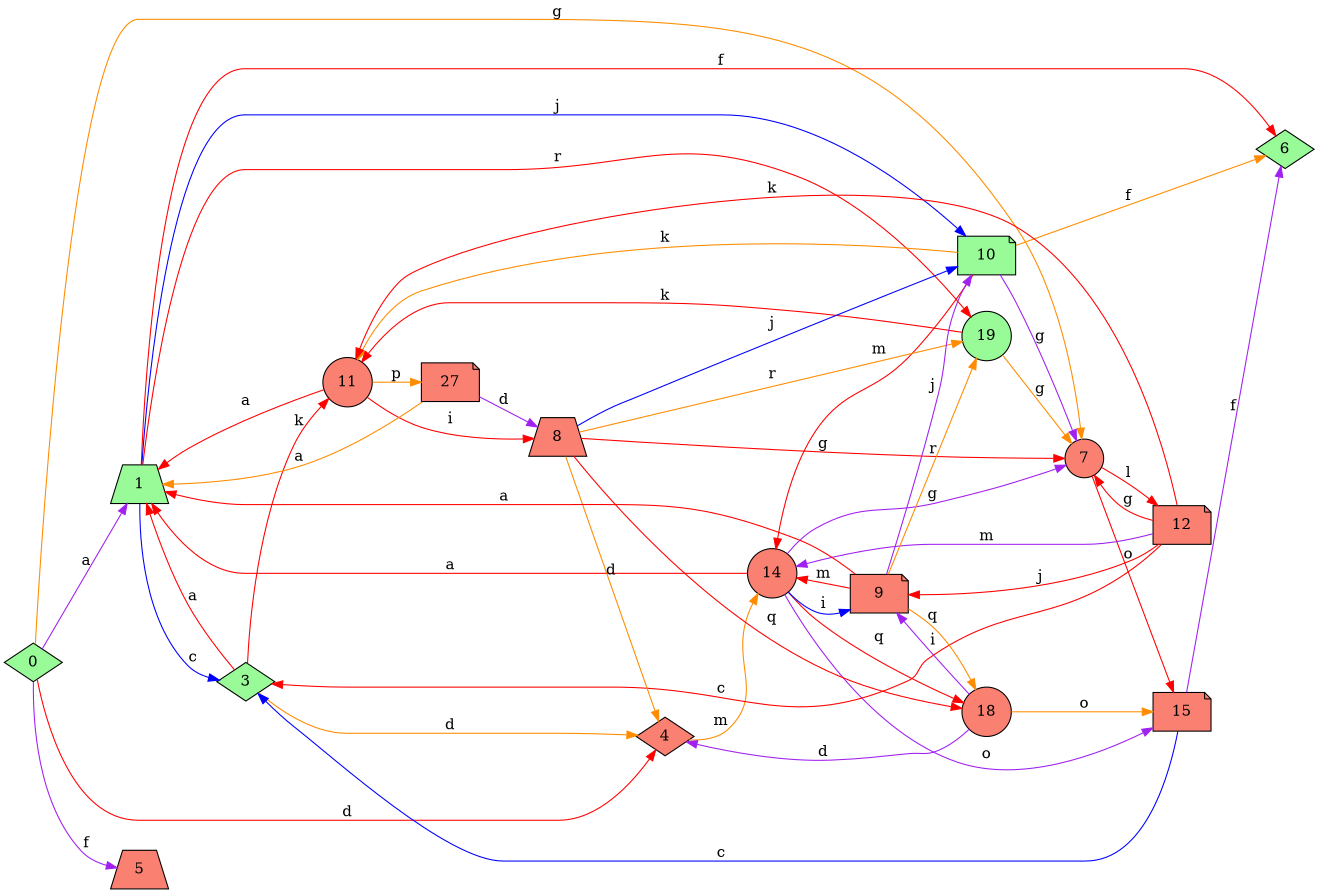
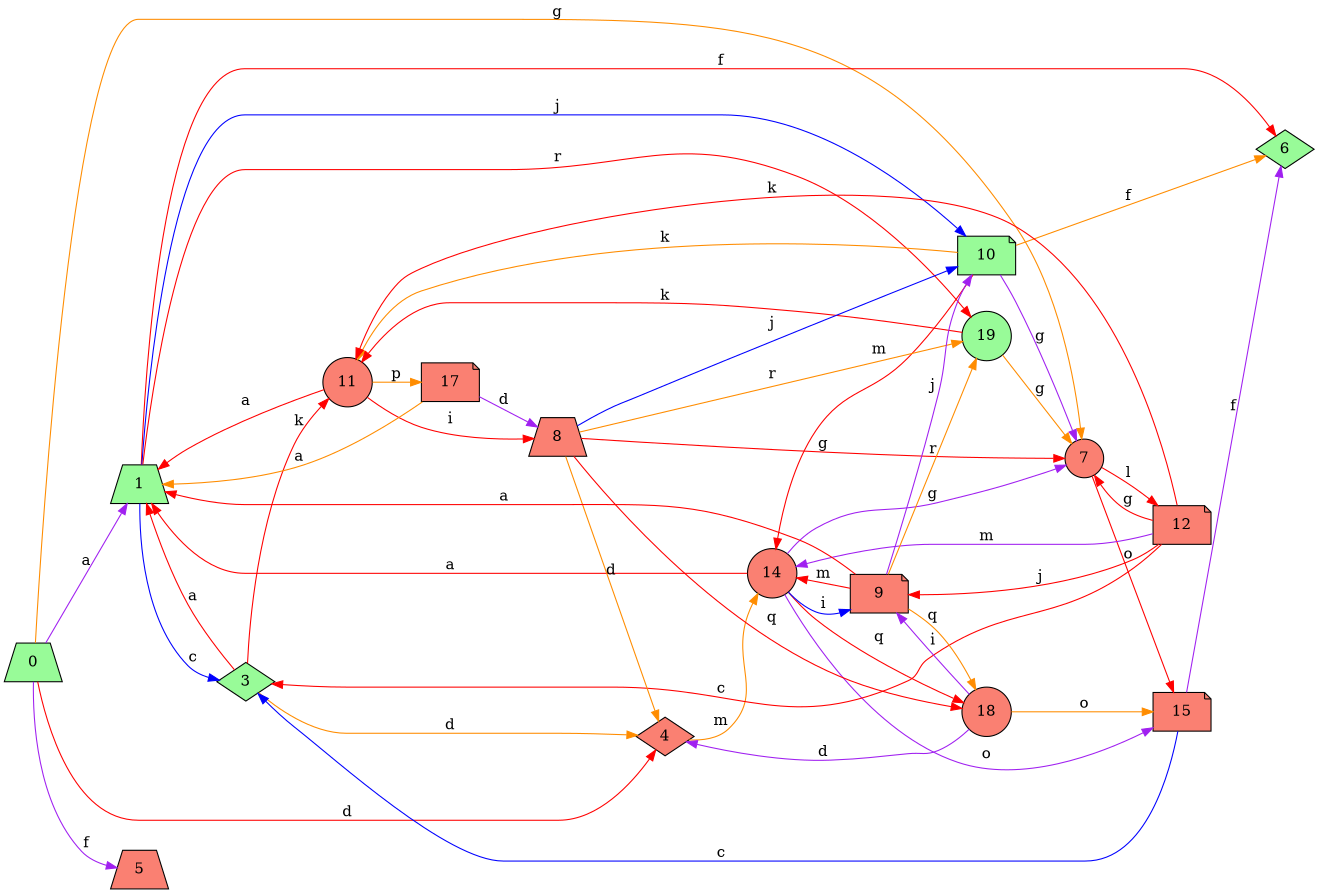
node "27": label "27" -> "17"
node "0": shape diamond -> trapezium
